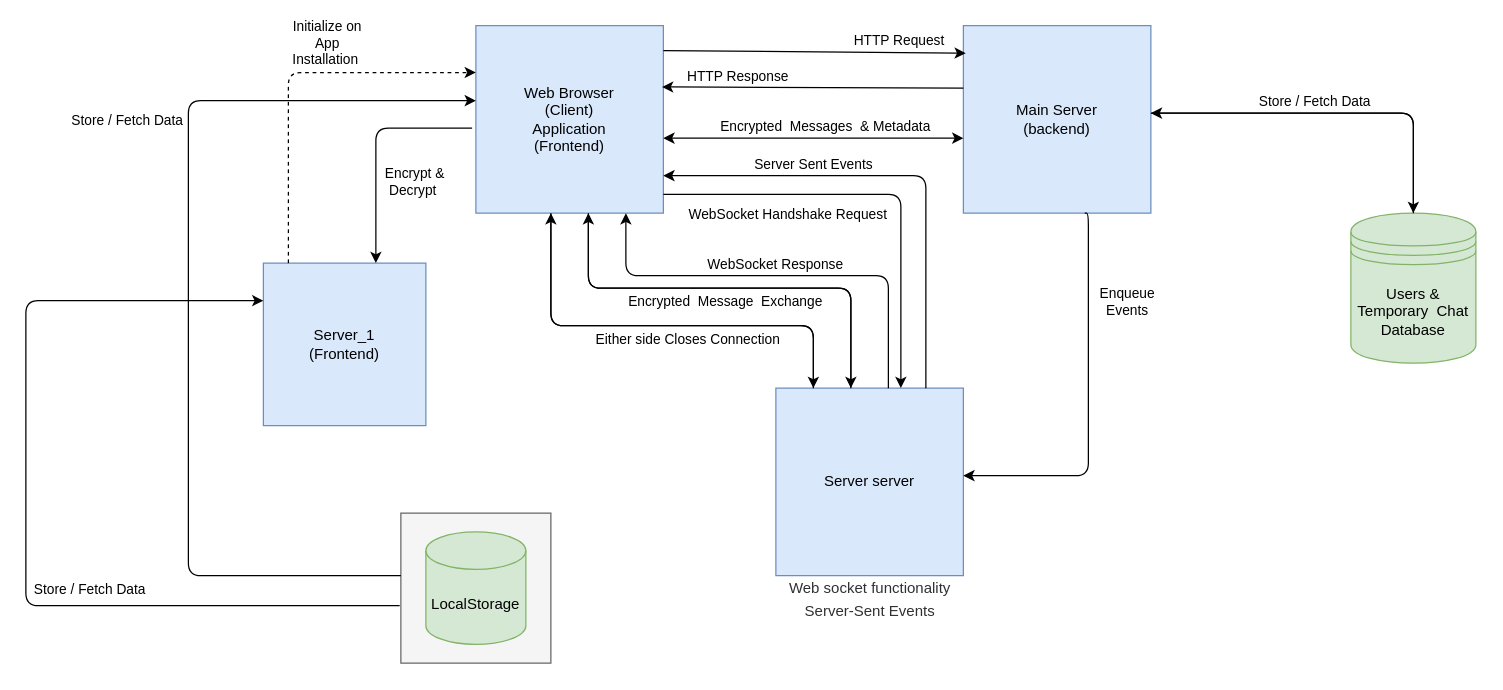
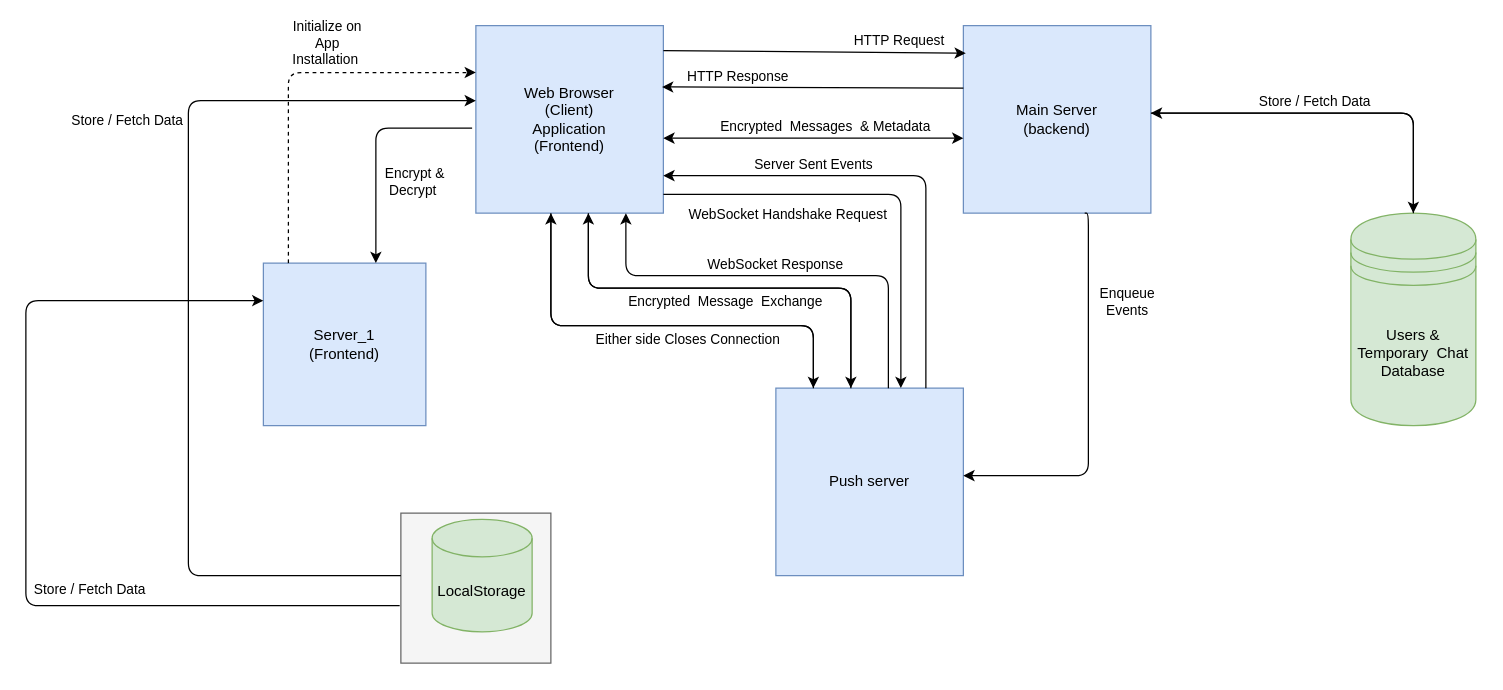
node "Users & Temporary Chat Database": size 125x150 -> 125x213
node "Server server": label "Server server" -> "Push server"
node "LocalStorage": moved (476, 588) -> (482, 576)
node "Web socket functionality Server-Sent Events": removed
